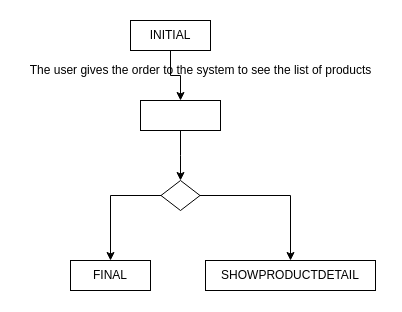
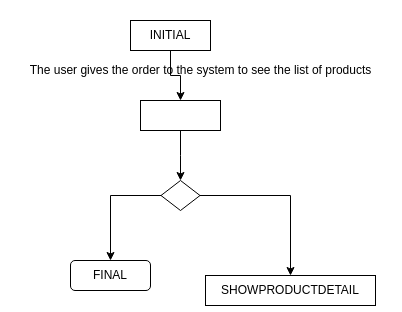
node "FINAL": shape rectangle -> rounded rectangle
node "SHOWPRODUCTDETAIL": moved (291, 276) -> (291, 291)
